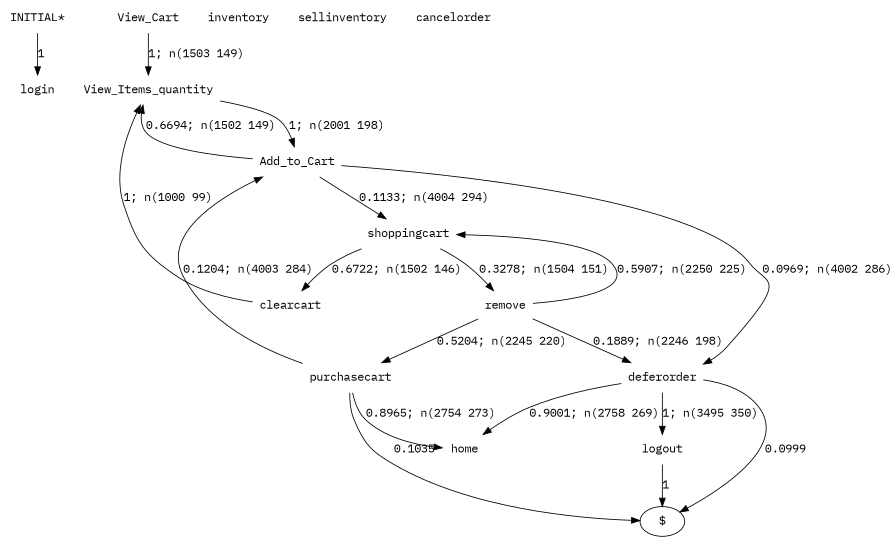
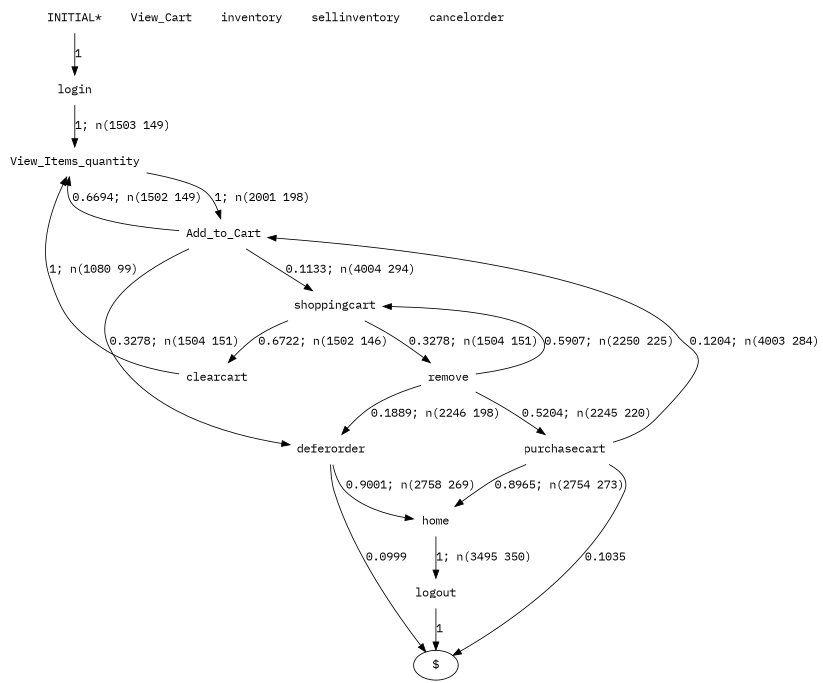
edge "View_Cart" -> "View_Items_quantity": now "login" -> "View_Items_quantity"
edge "clearcart" -> "View_Items_quantity": label "1; n(1000 99)" -> "1; n(1080 99)"
edge "Add_to_Cart" -> "deferorder": label "0.0969; n(4002 286)" -> "0.3278; n(1504 151)"
edge "deferorder" -> "logout": now "home" -> "logout"
